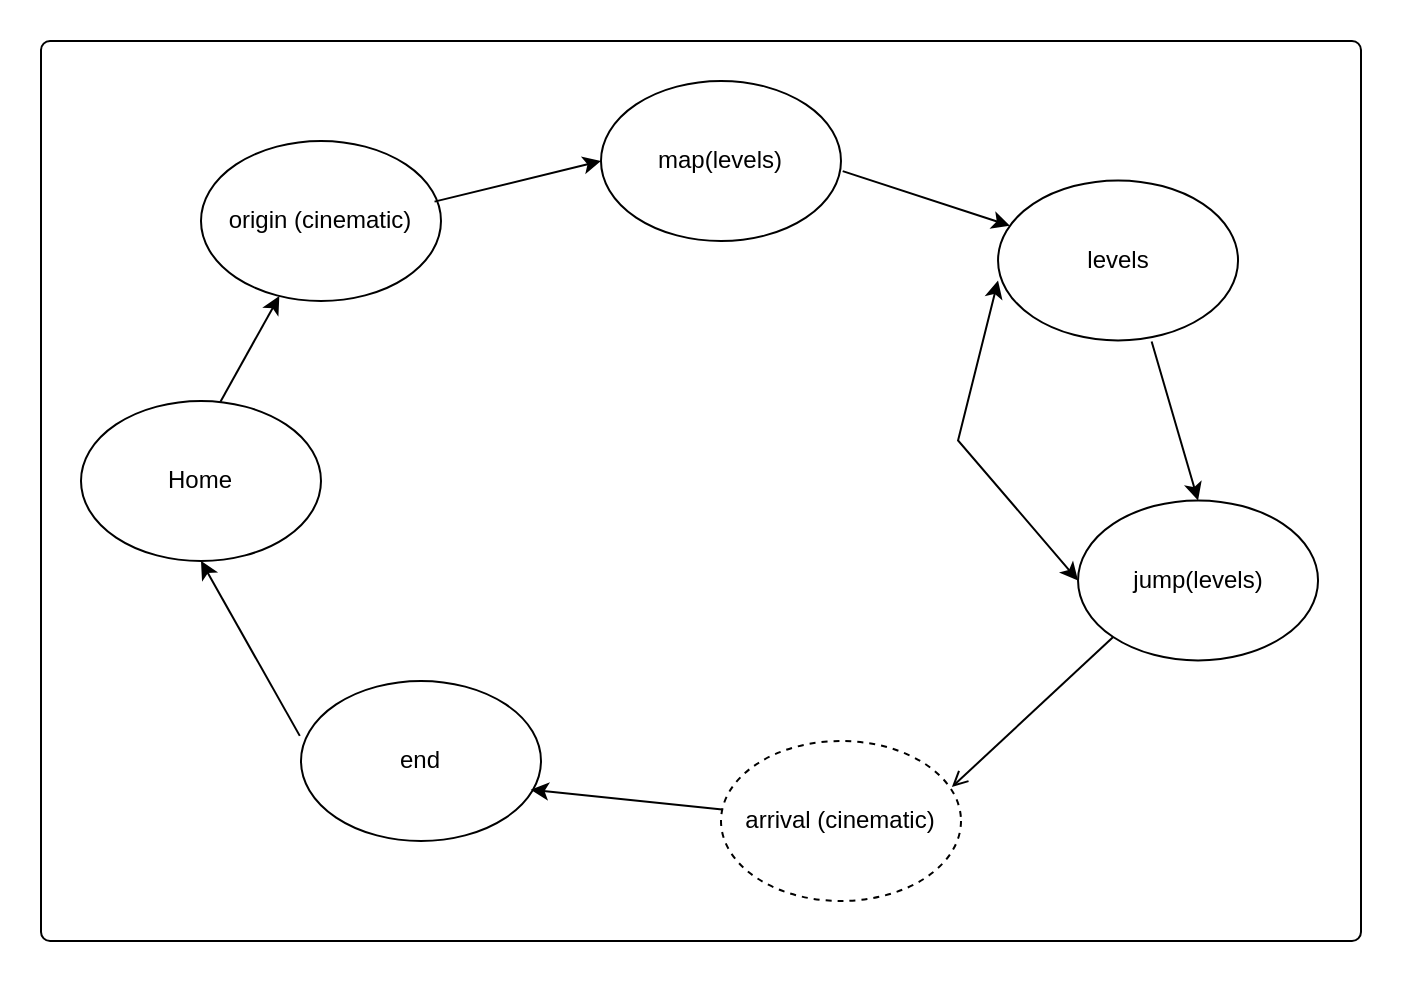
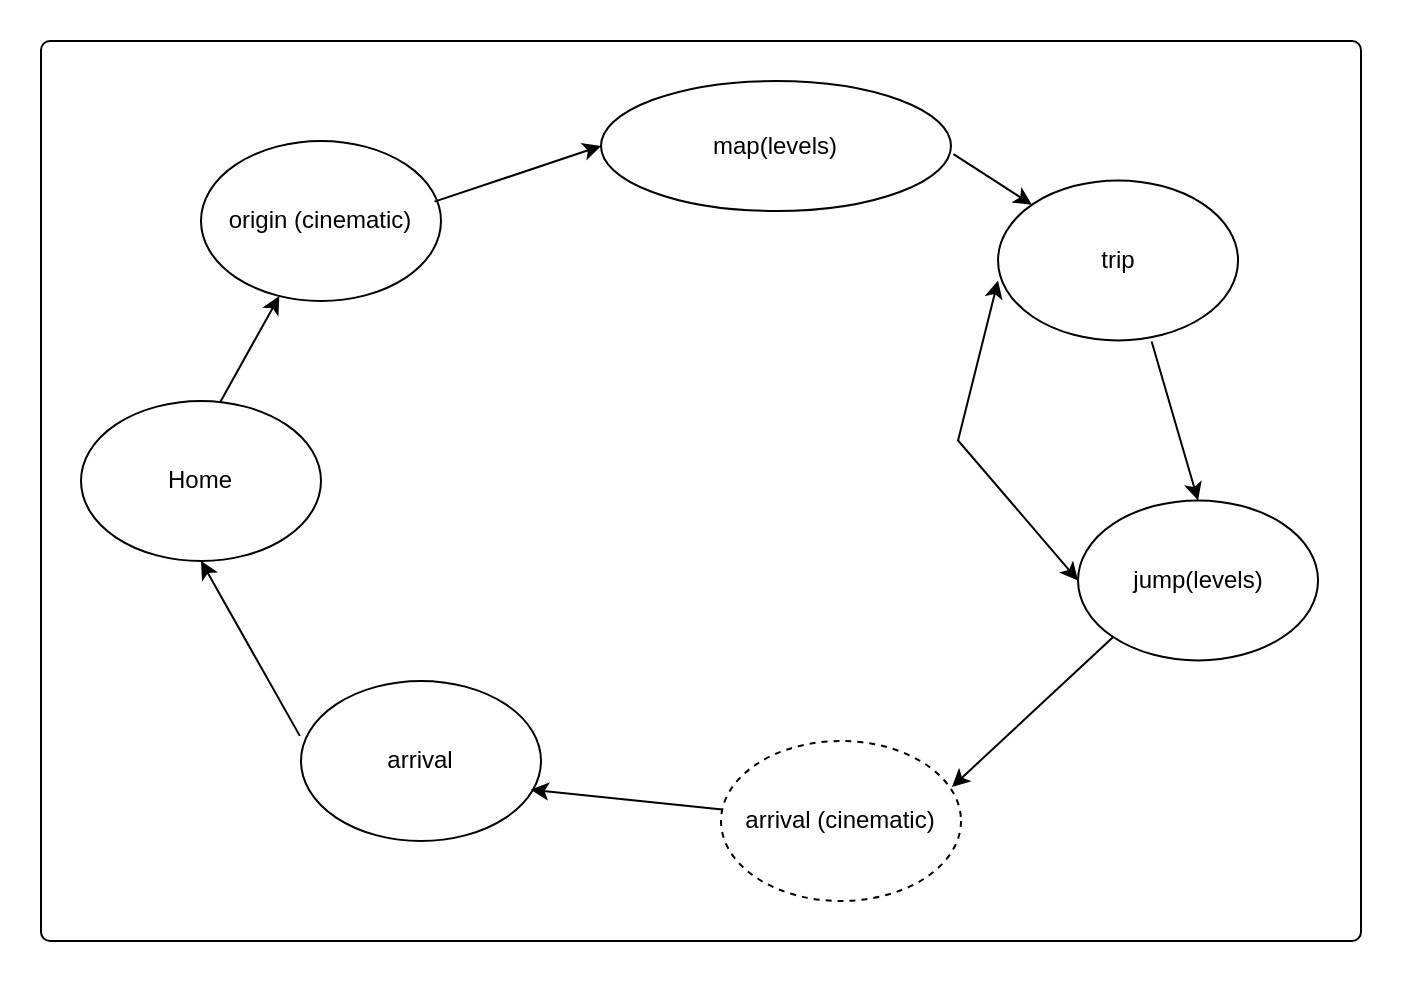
node "map(levels)": size 240x160 -> 350x130
node "levels": label "levels" -> "trip"
node "end": label "end" -> "arrival"
edge "jump(levels)" -> "arrival (cinematic)": arrowhead open -> classic
